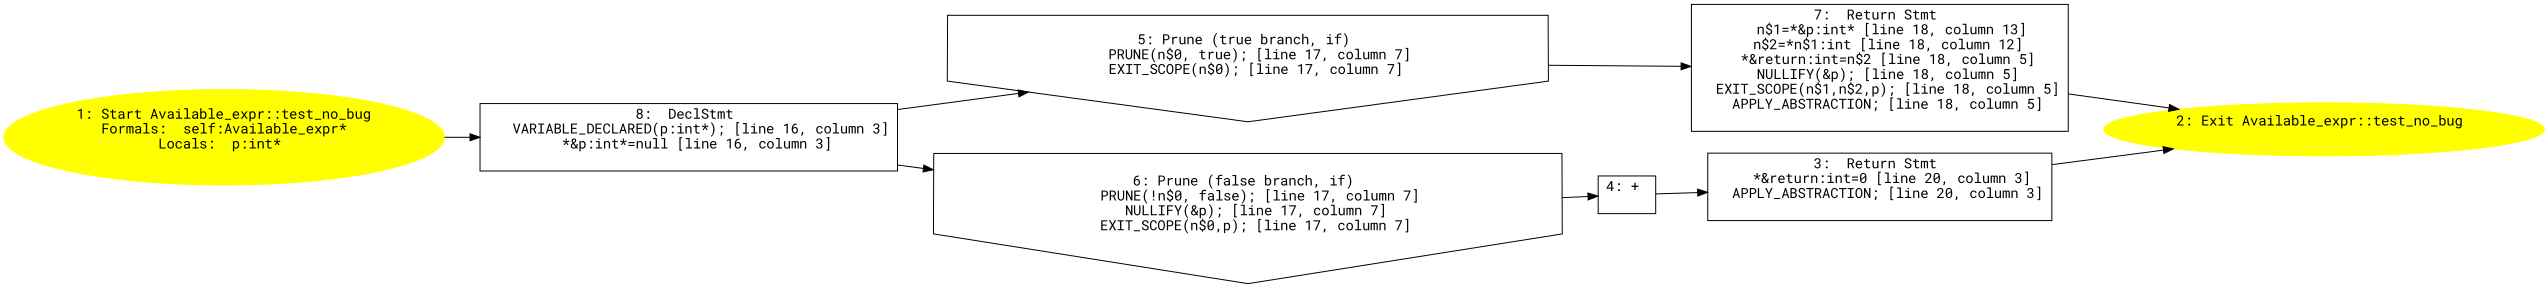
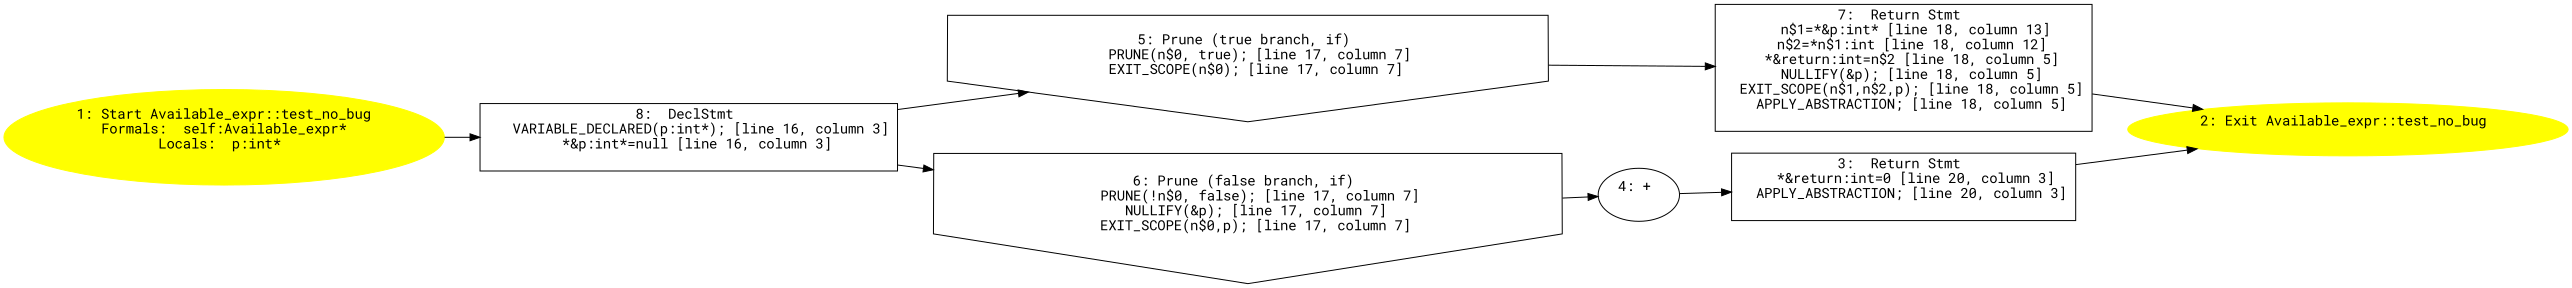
node "4: +": shape box -> ellipse
